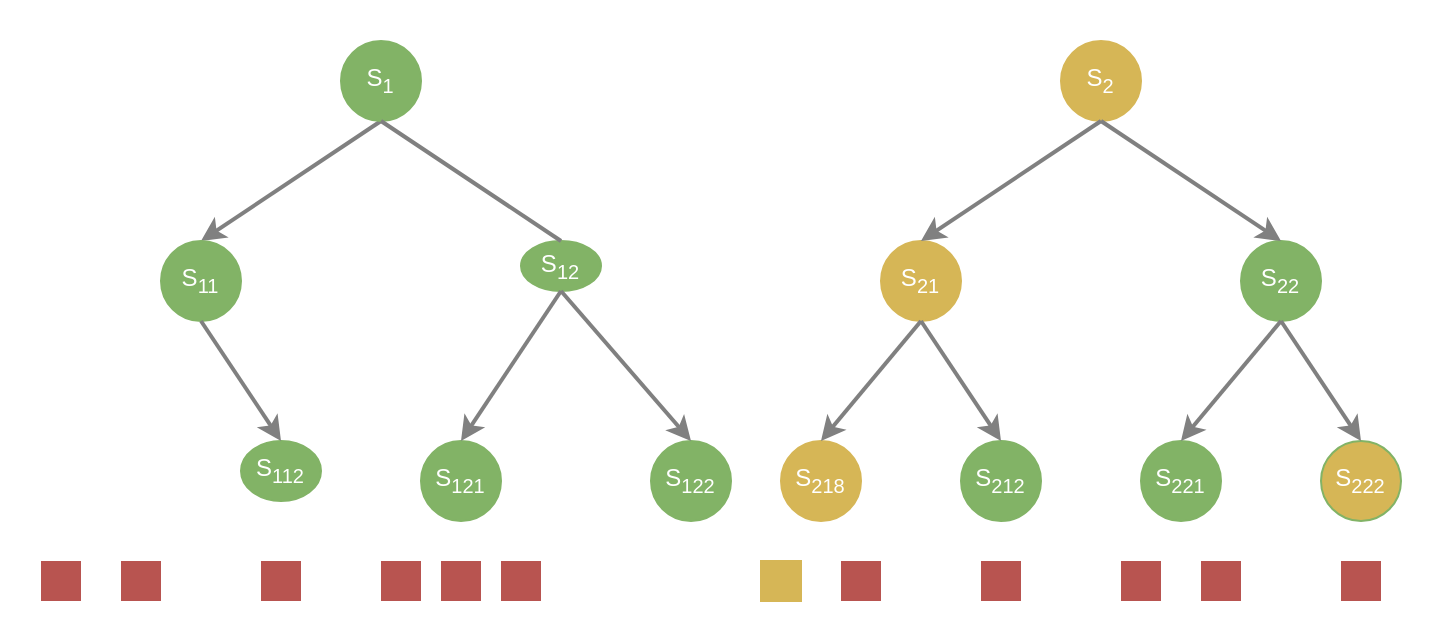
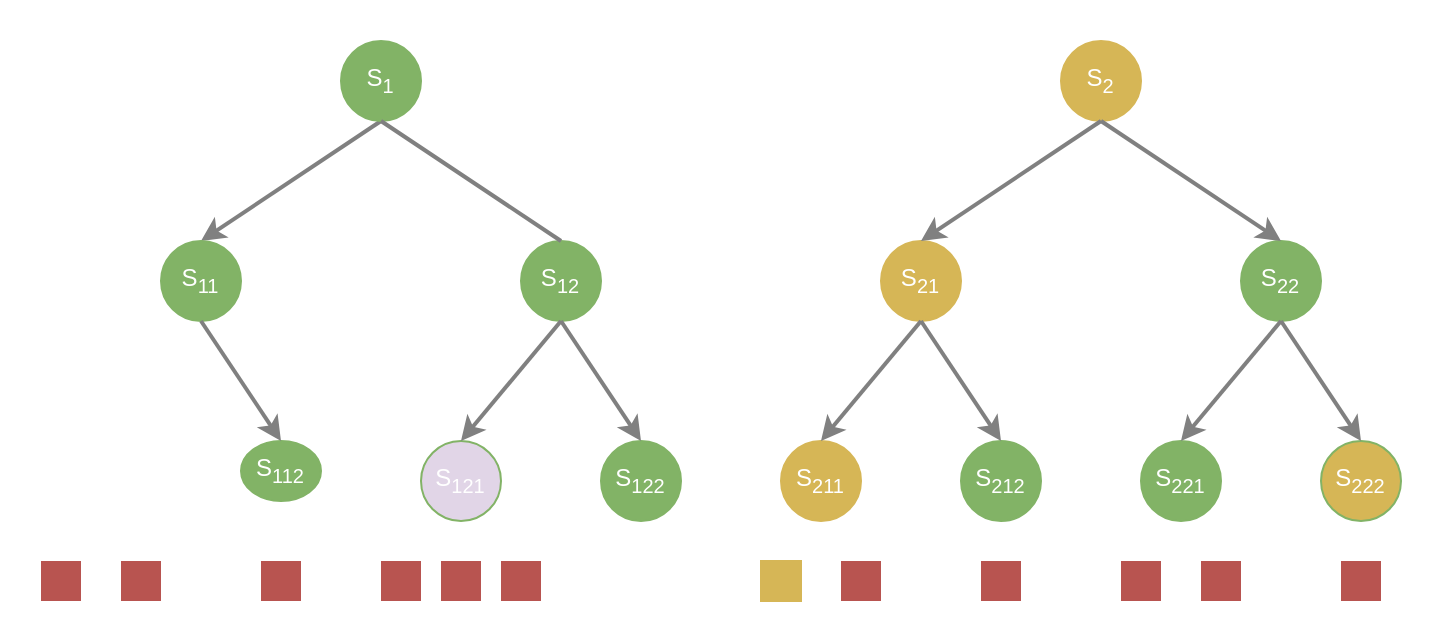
node "S12": size 80x50 -> 80x80
node "S121": fillcolor #82b366 -> #e1d5e7
node "S122": moved (691, 481) -> (641, 481)
node "S218": label "S218" -> "S211"
